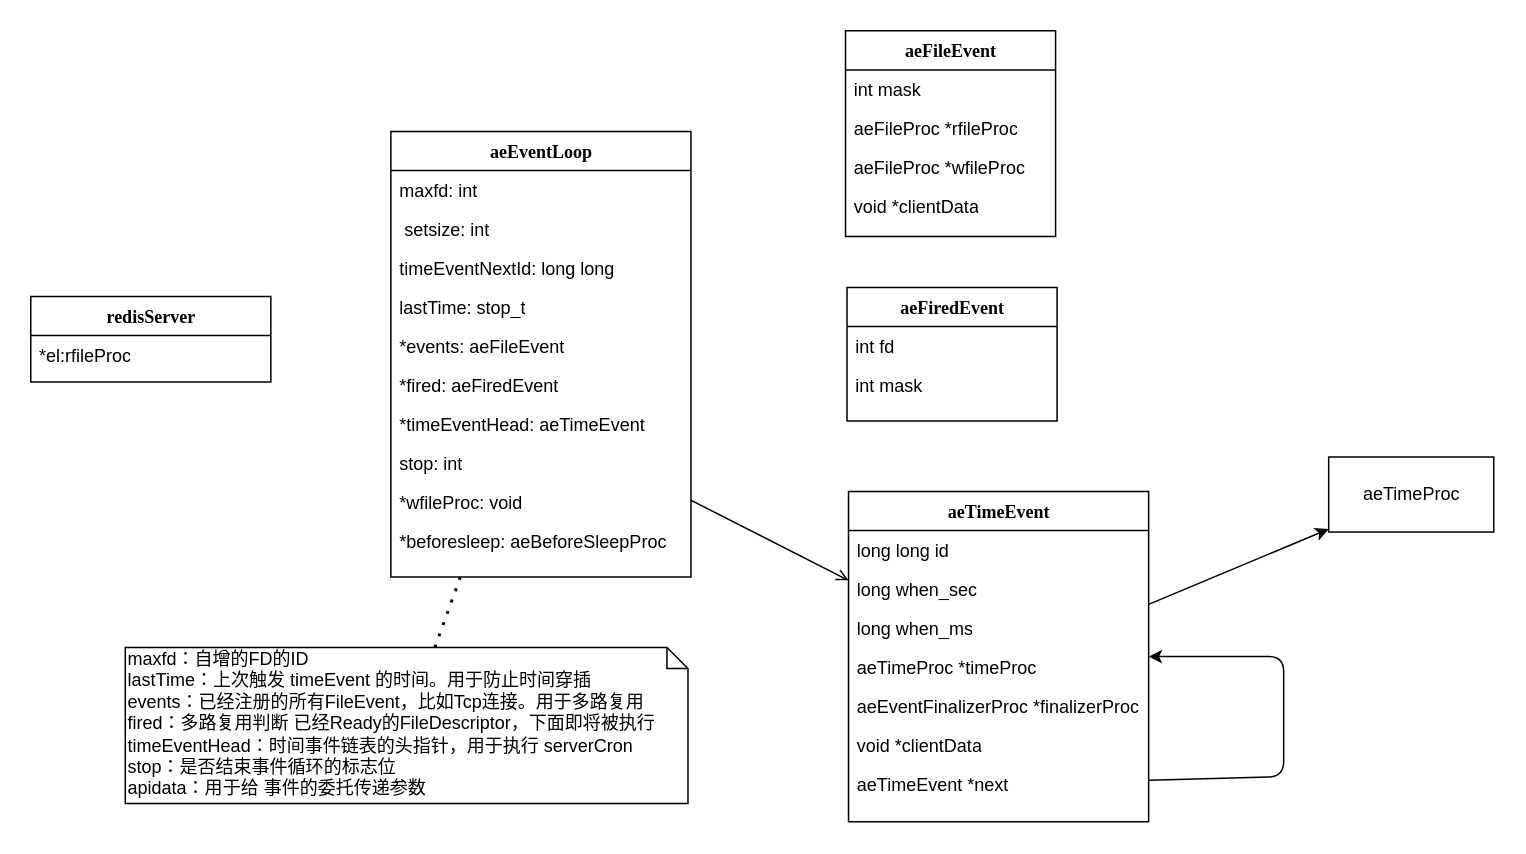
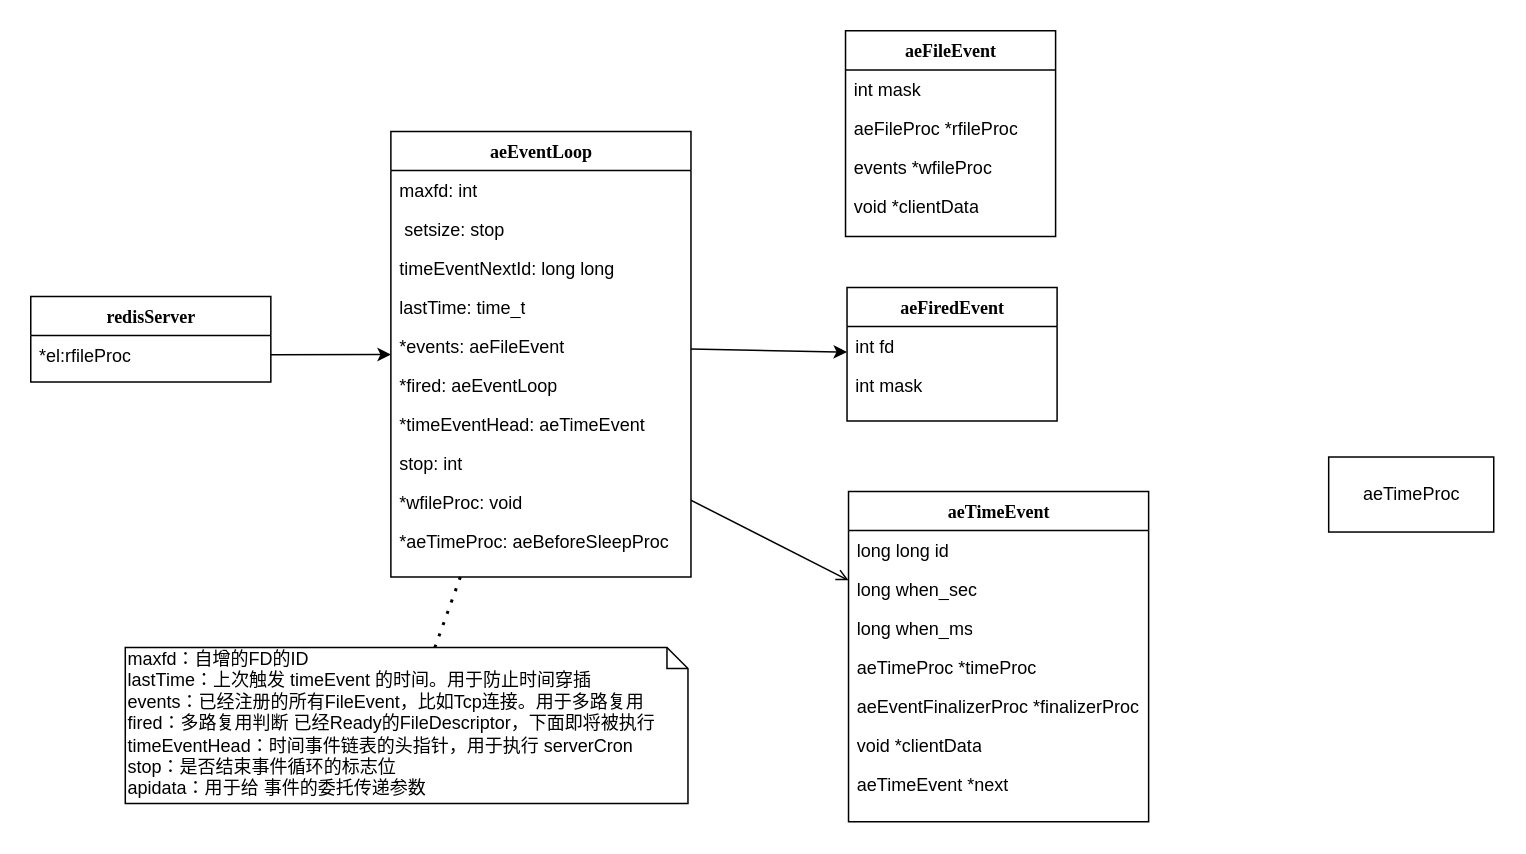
node "aeFileProc *wfileProc": label "aeFileProc *wfileProc" -> "events *wfileProc"
node "setsize: int": label "setsize: int" -> "setsize: stop"
node "lastTime: stop_t": label "lastTime: stop_t" -> "lastTime: time_t"
edge "*events: aeFileEvent" -> "aeFiredEvent": added
edge "*el:rfileProc" -> "aeEventLoop": added
node "*fired: aeFiredEvent": label "*fired: aeFiredEvent" -> "*fired: aeEventLoop"
node "*beforesleep: aeBeforeSleepProc": label "*beforesleep: aeBeforeSleepProc" -> "*aeTimeProc: aeBeforeSleepProc"
edge "aeTimeProc *timeProc" -> "aeTimeProc": removed
edge "aeTimeEvent *next" -> "aeTimeEvent": removed
